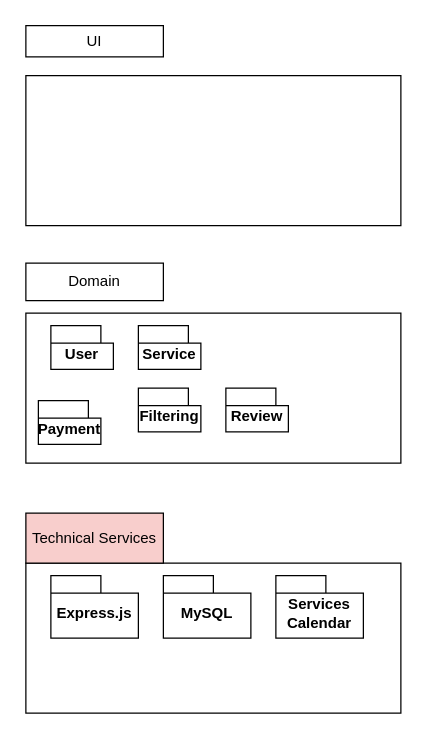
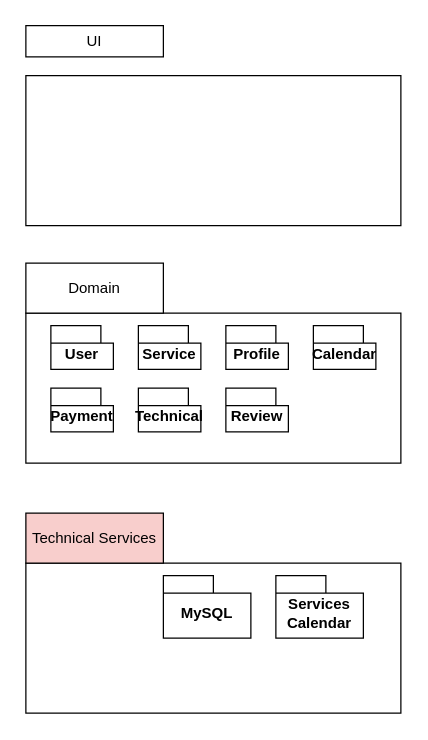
node "Domain": size 138x38 -> 138x50
node "Profile": added
node "Calendar": added
node "Filtering": label "Filtering" -> "Technical"
node "Payment": moved (69, 423) -> (82, 410)
node "Express.js": removed
